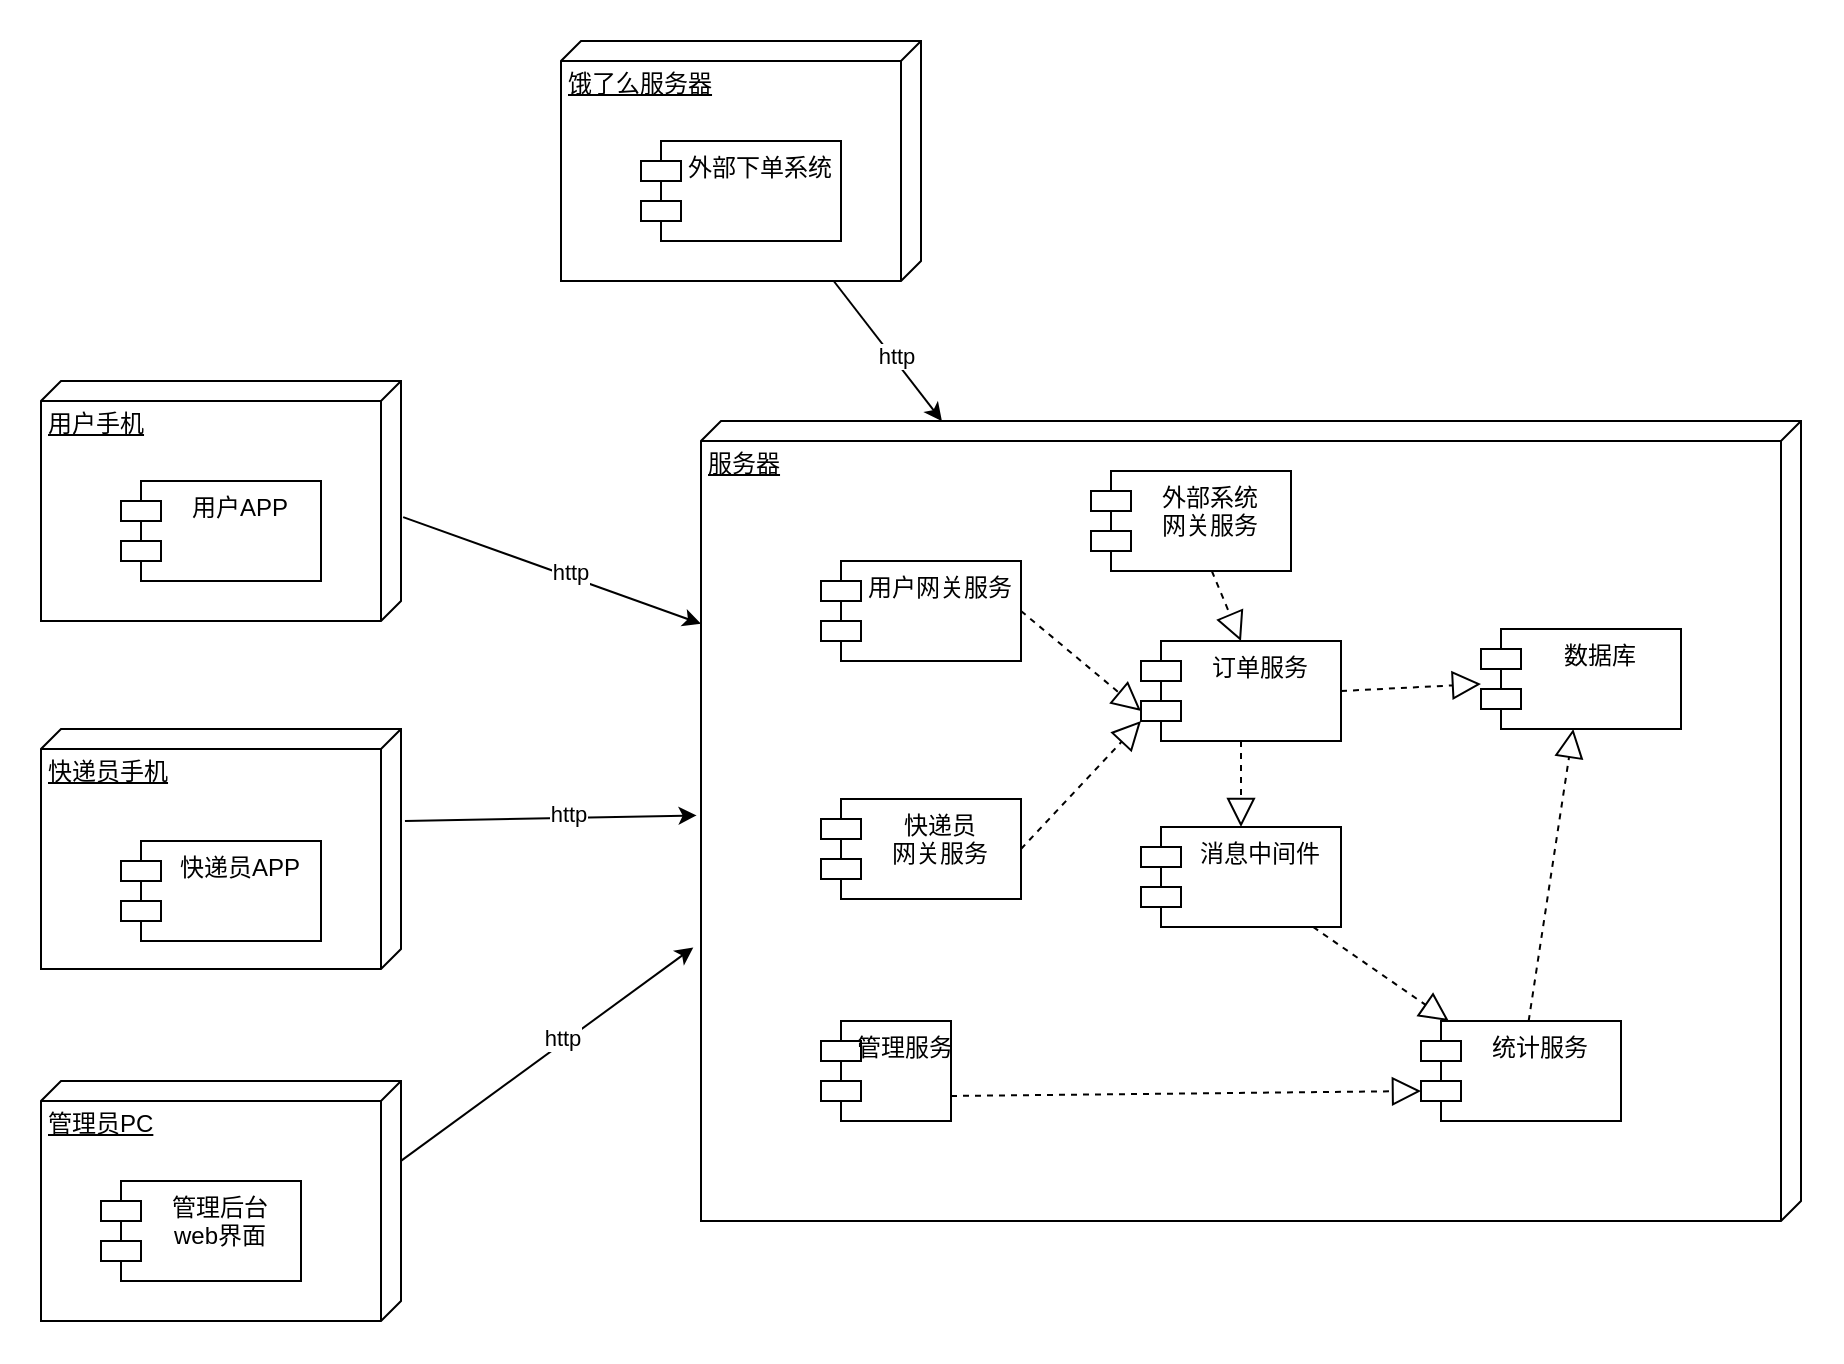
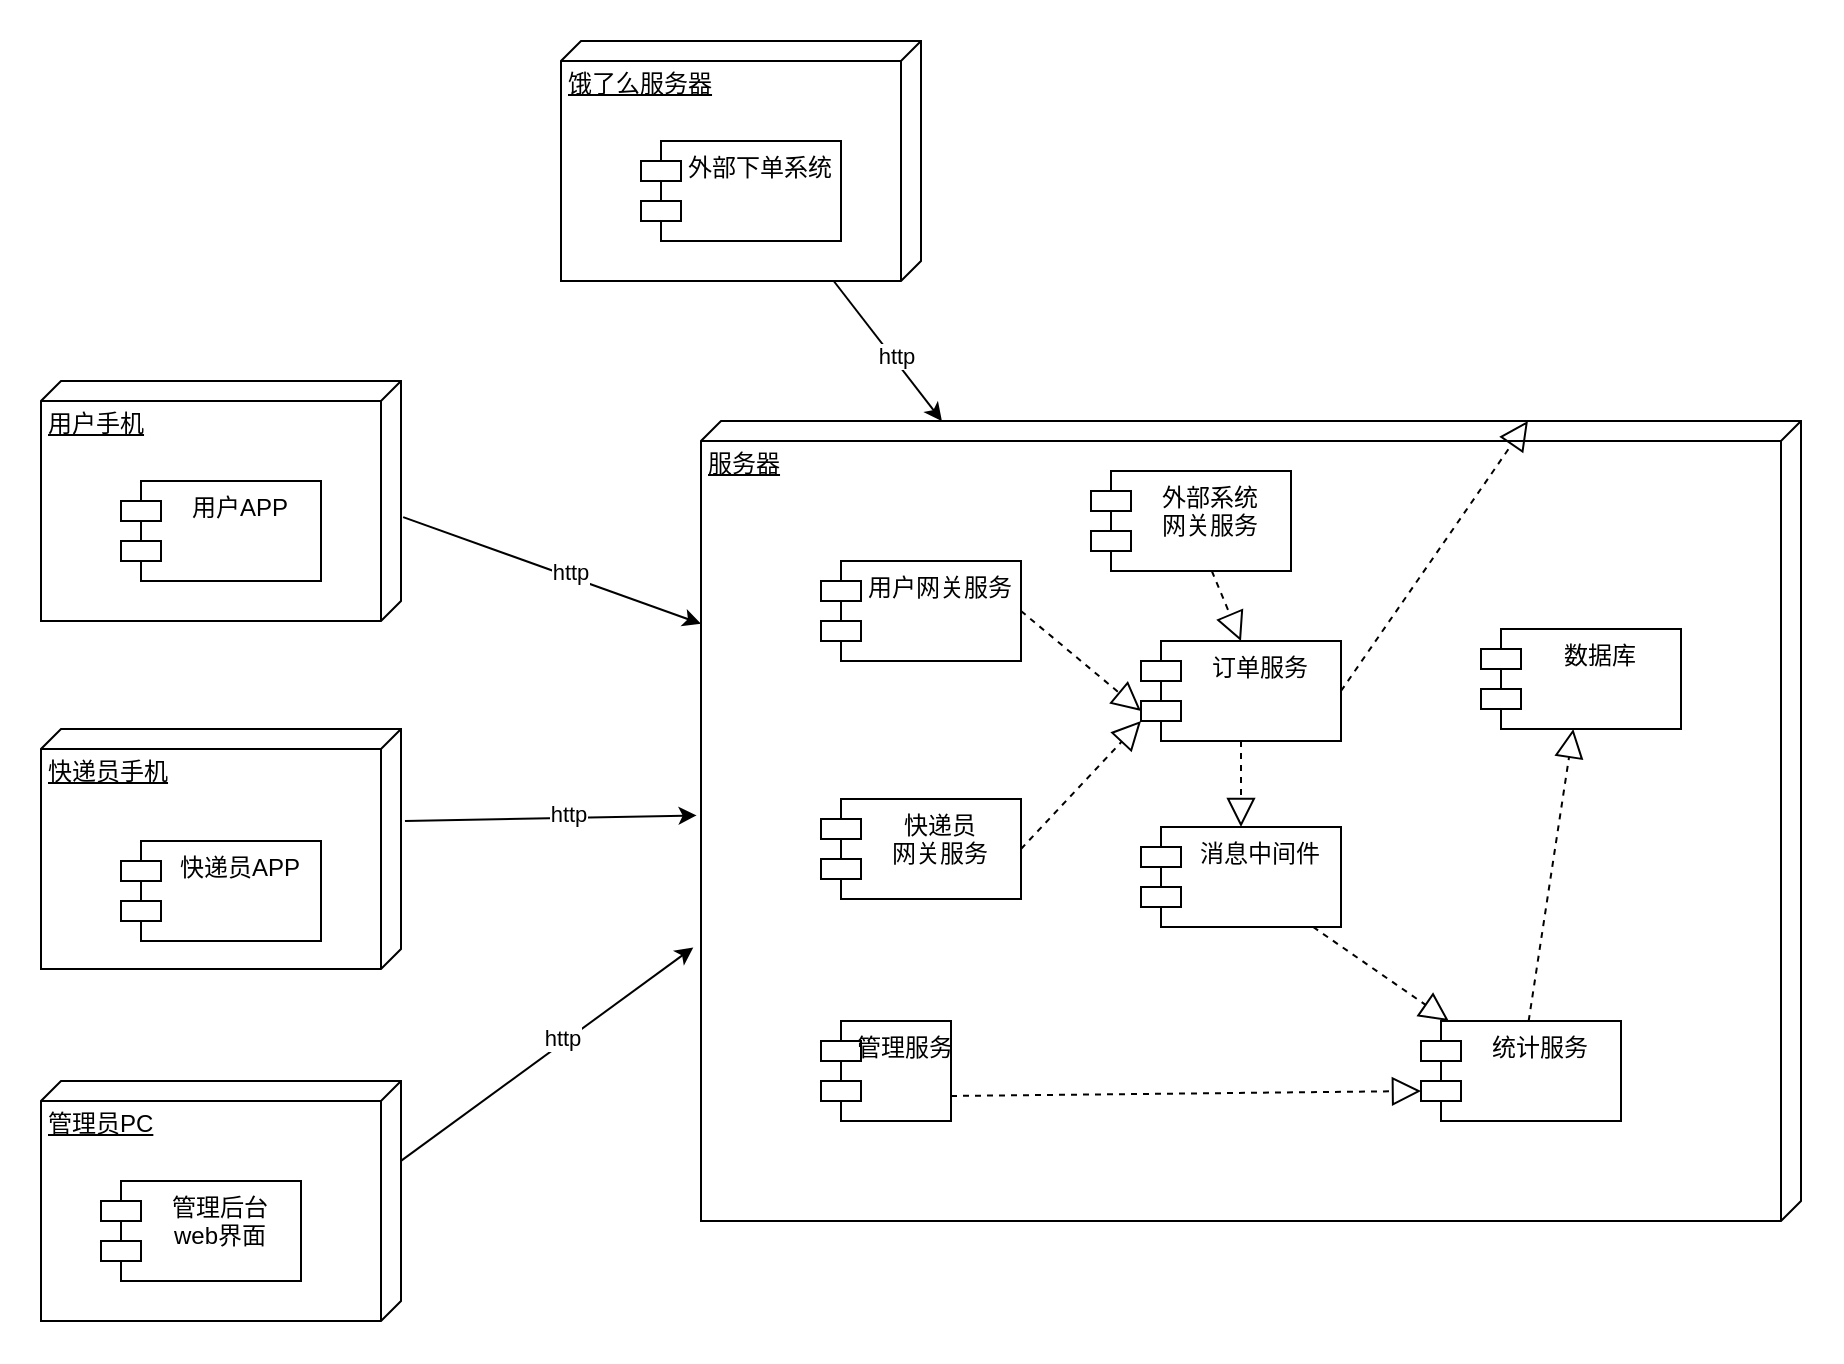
edge "订单服务" -> "数据库": now "订单服务" -> "服务器"
